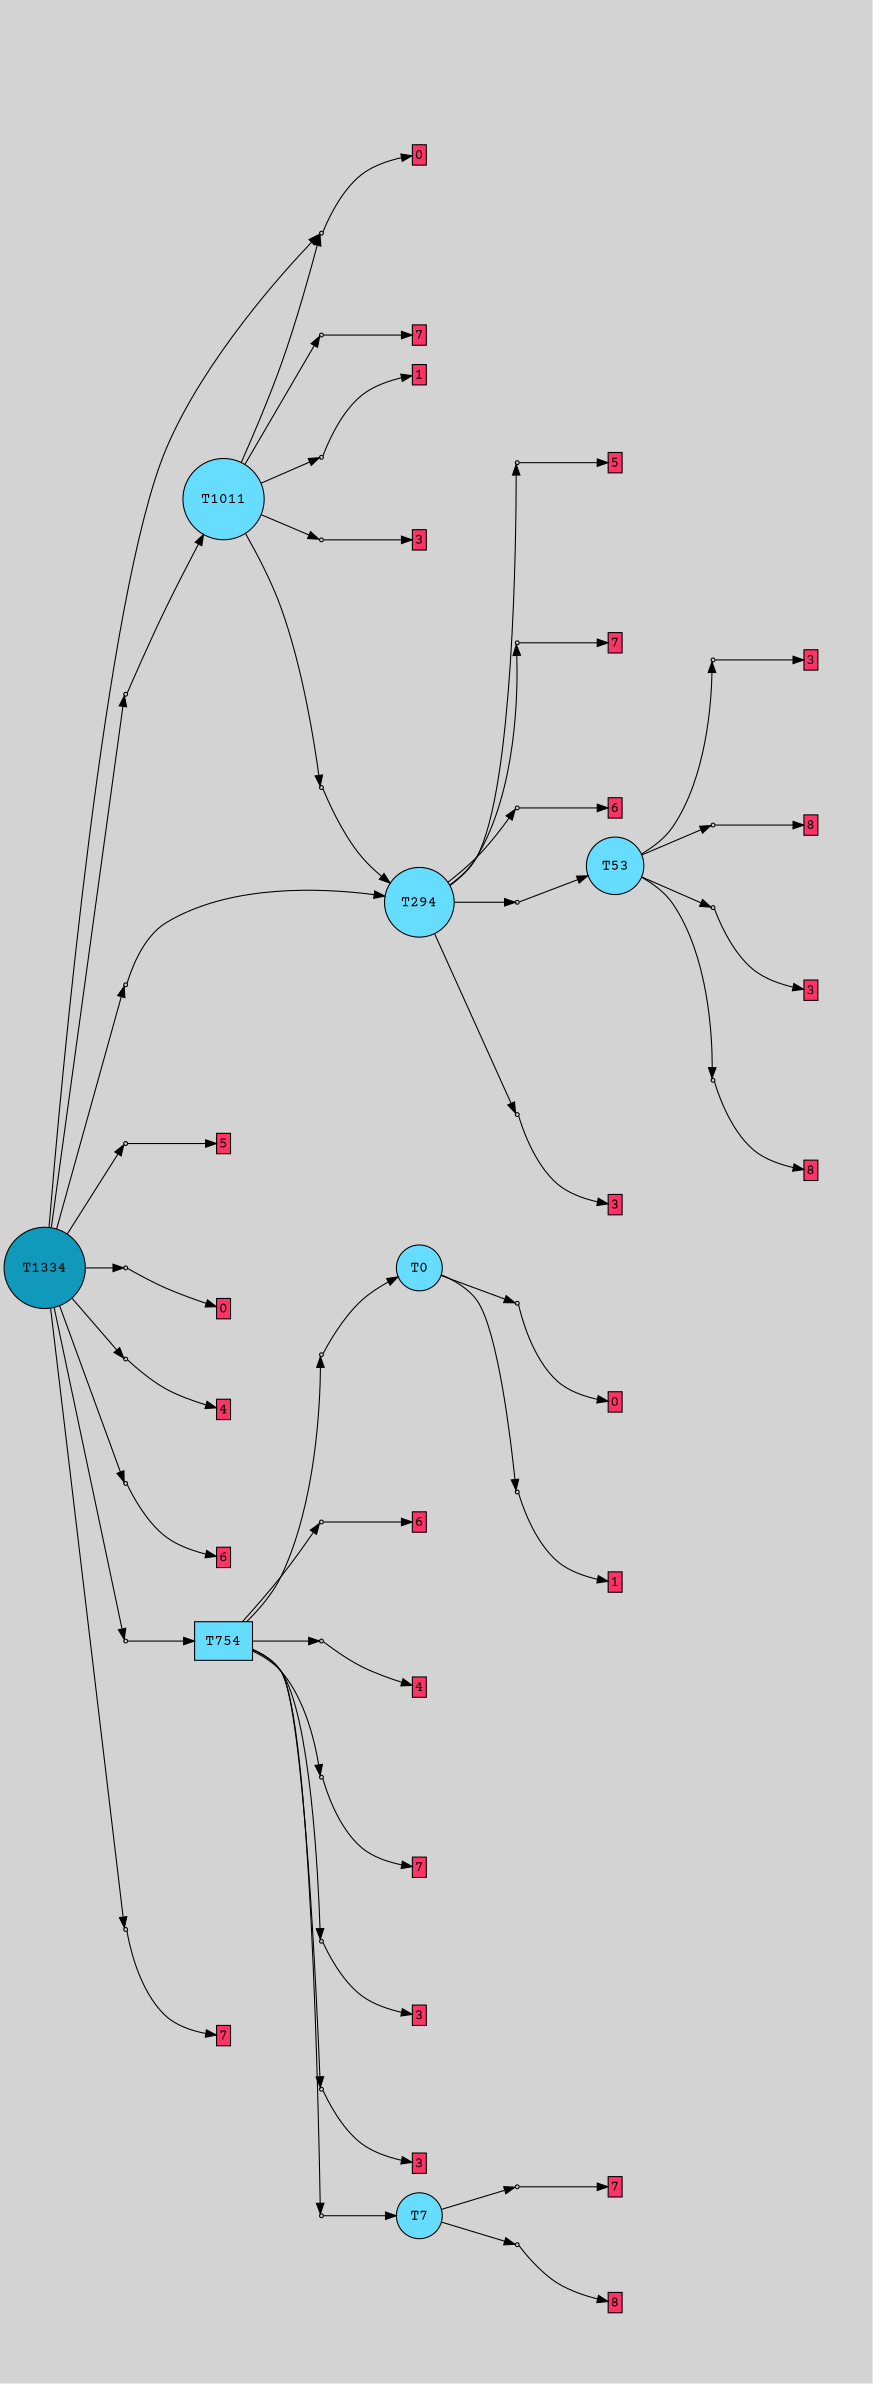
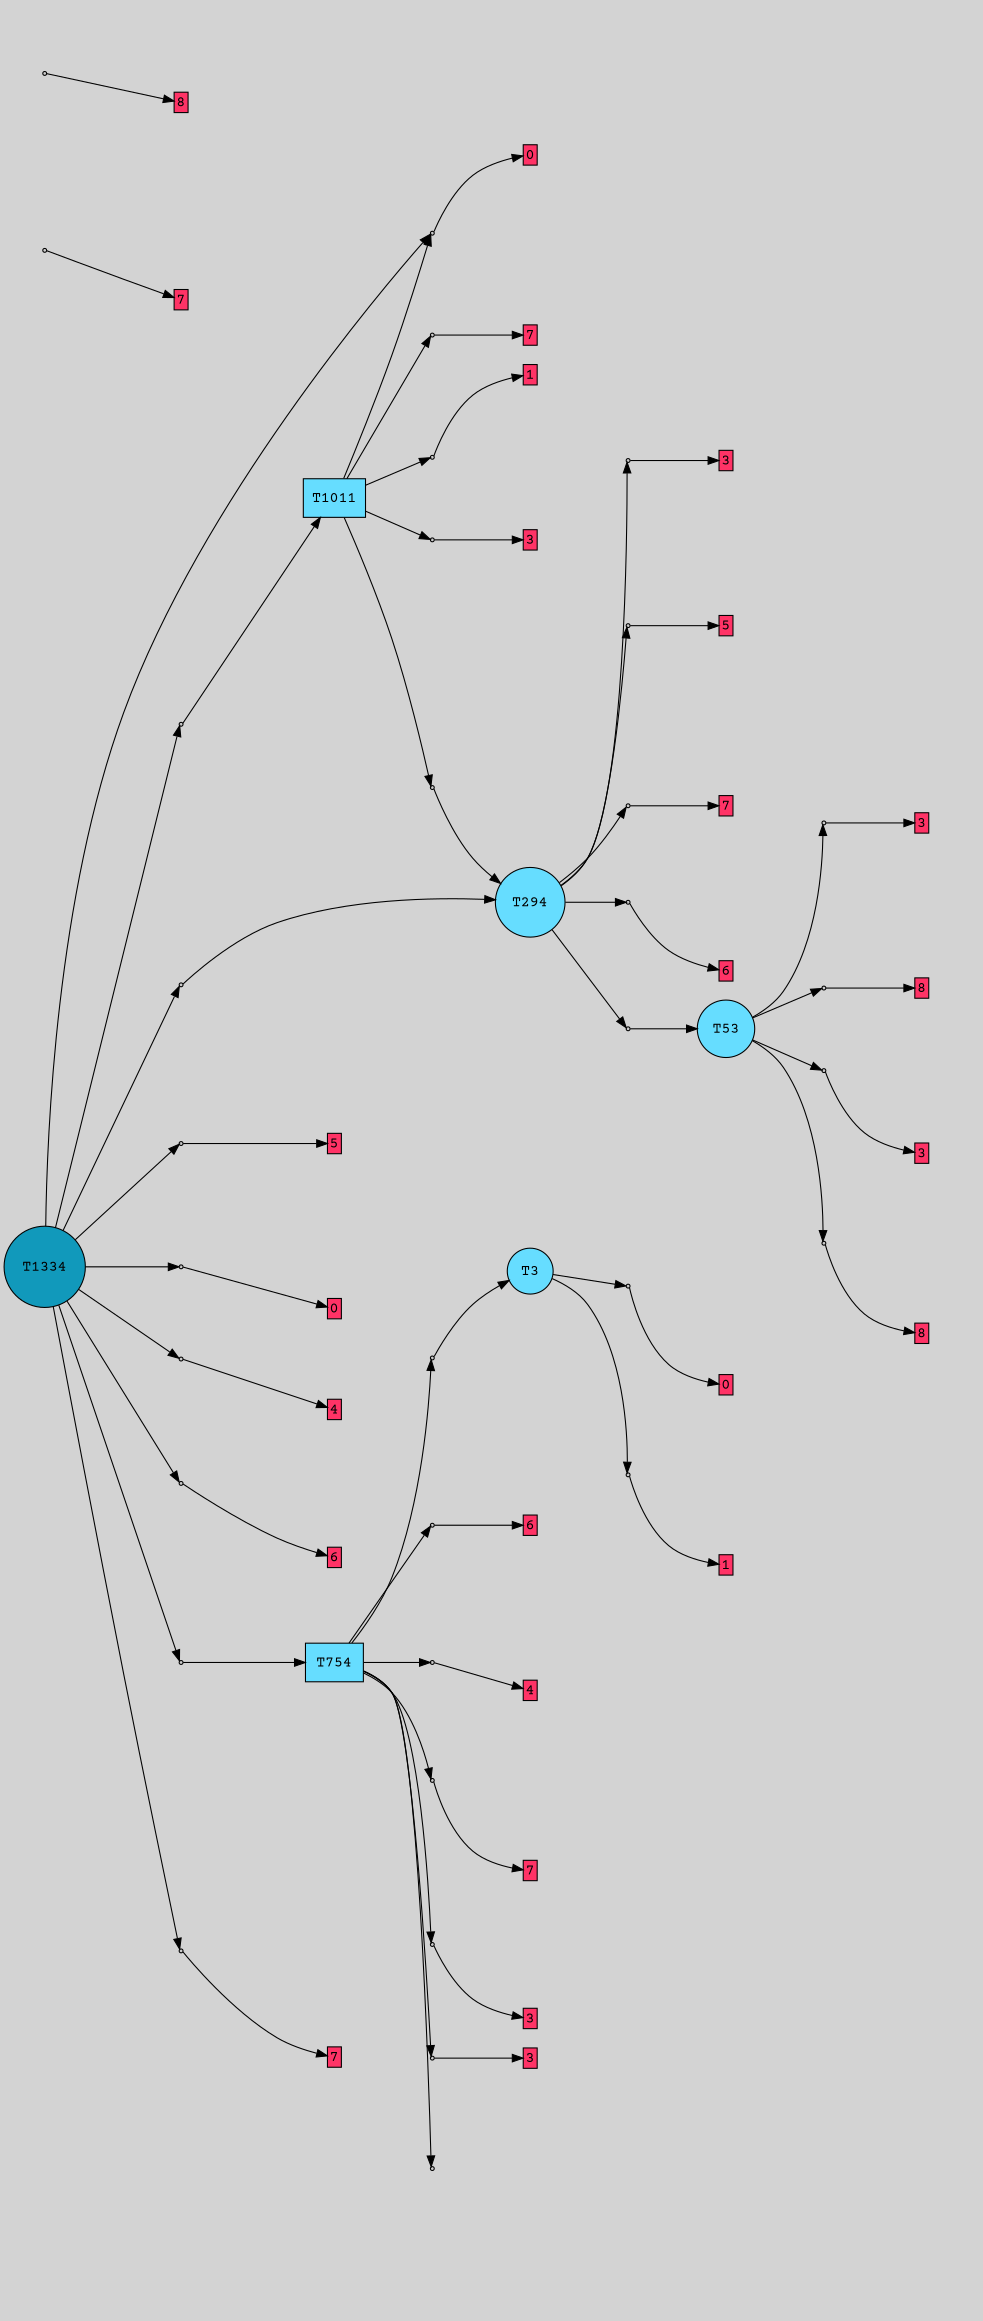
node "T1011": shape circle -> box
node "T0": label "T0" -> "T3"
node "T7": removed
